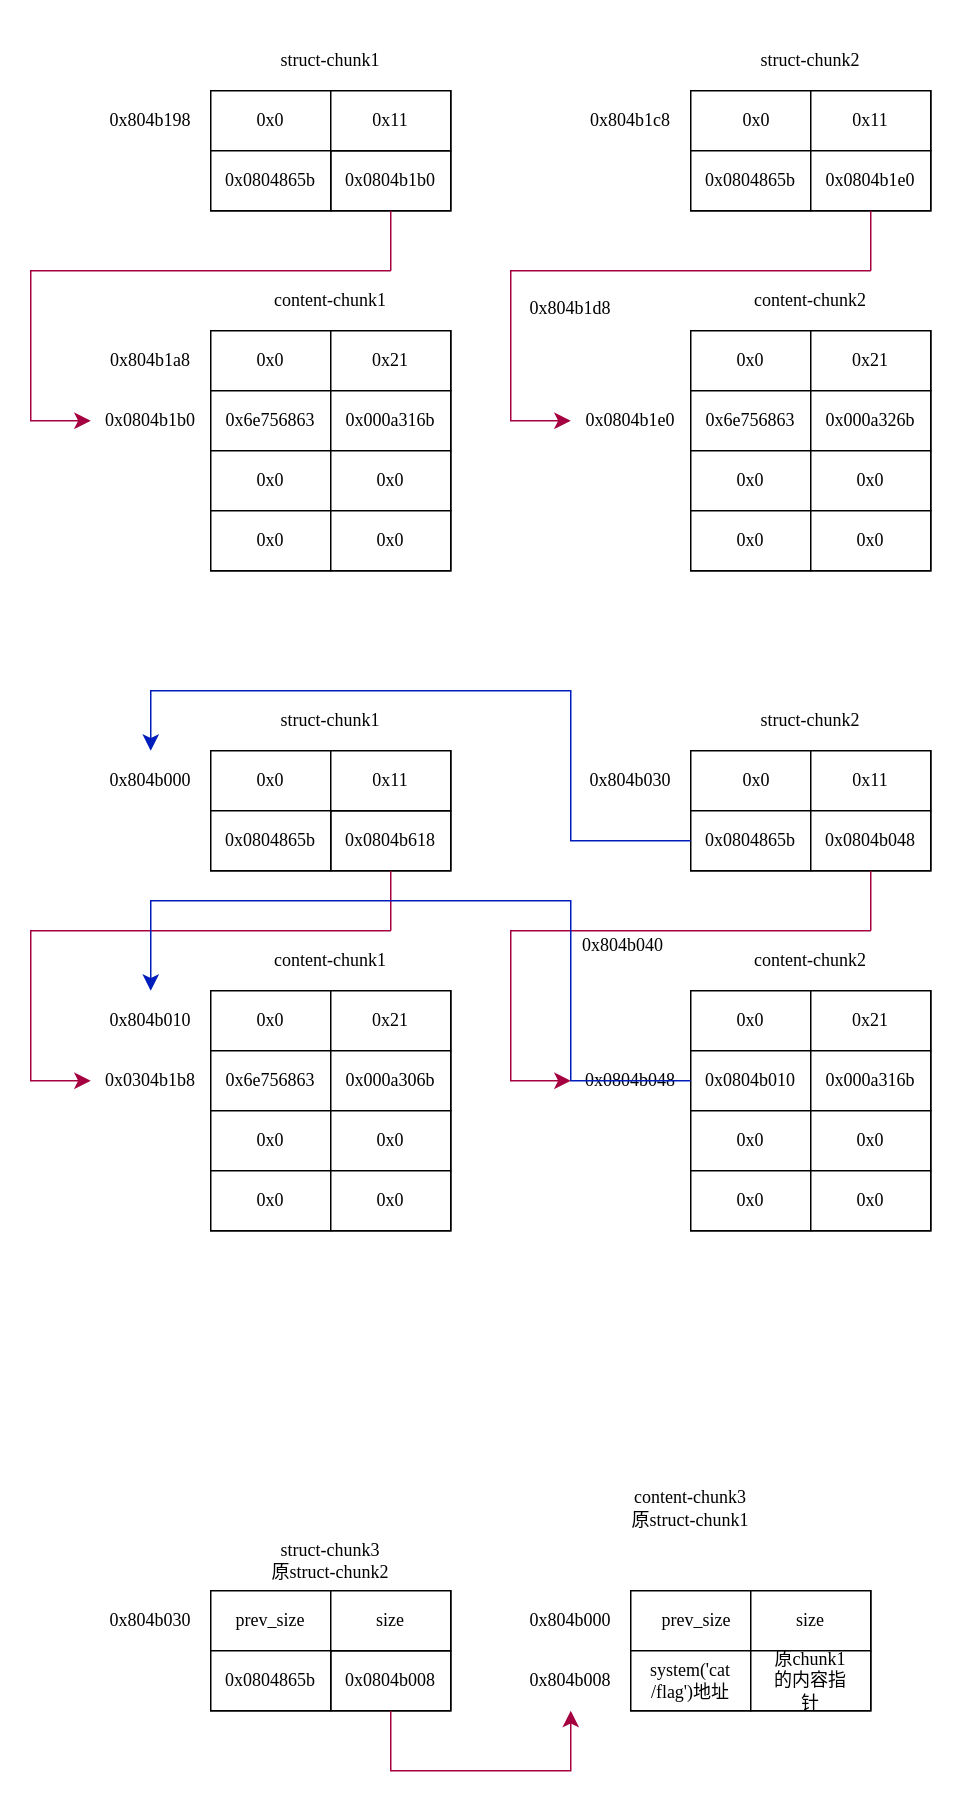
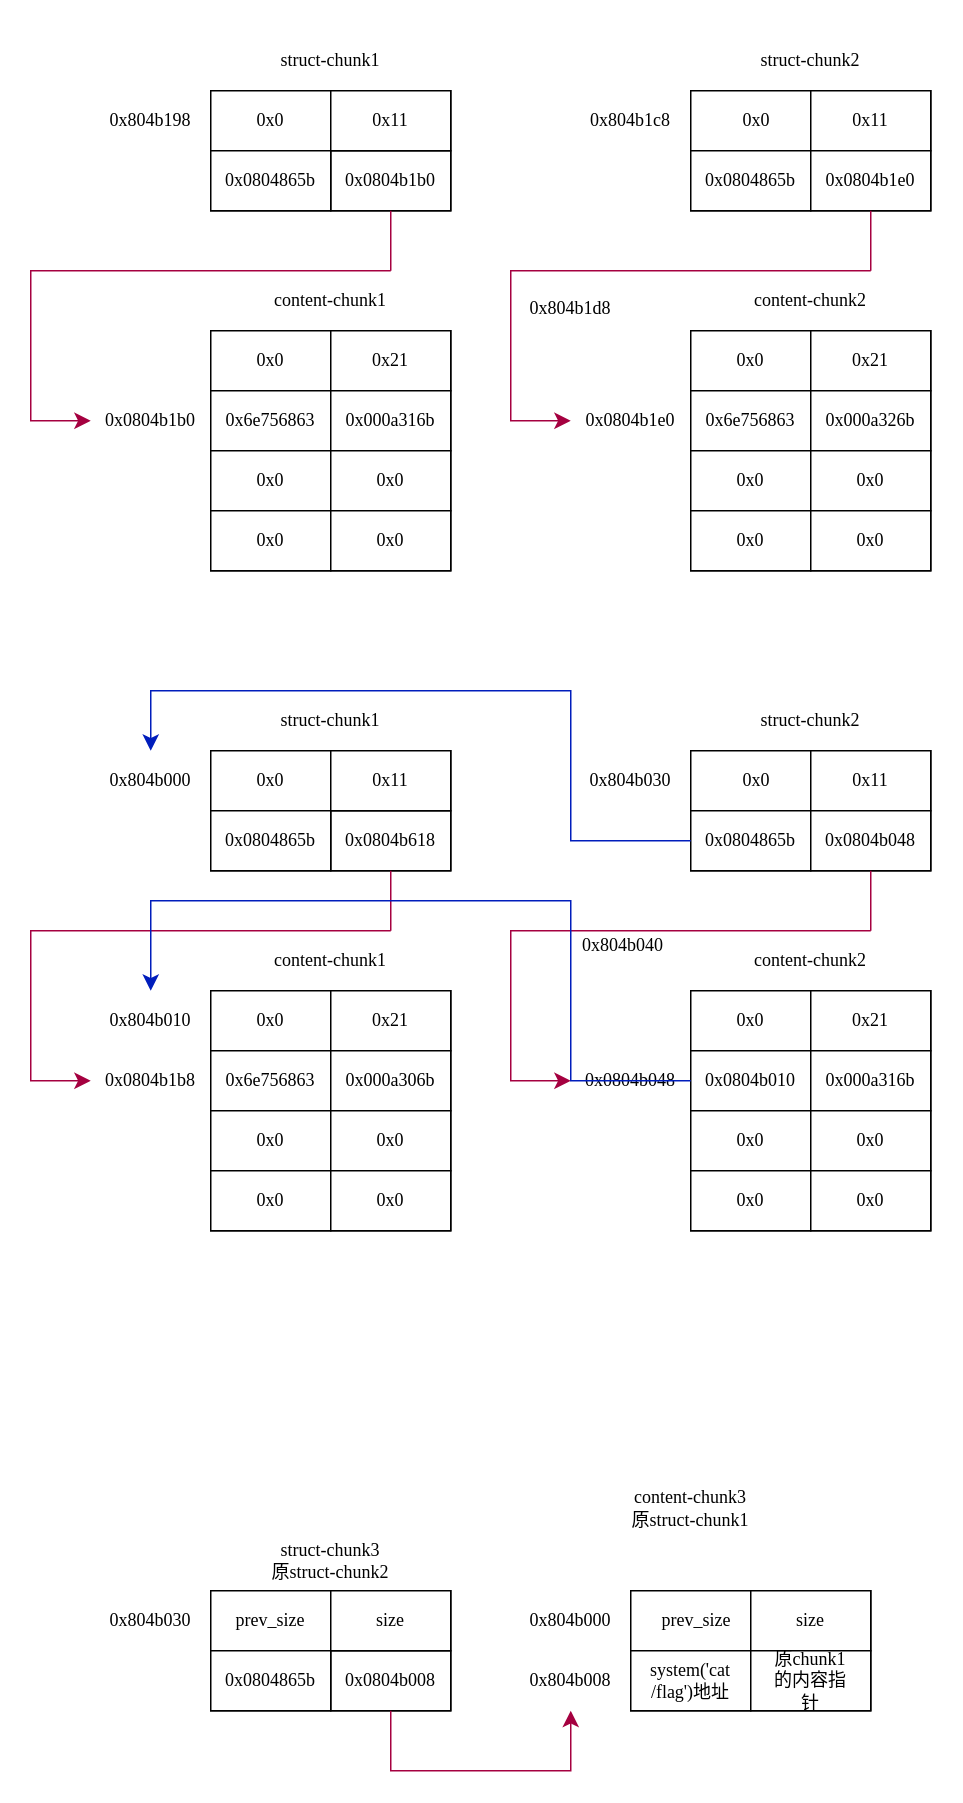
node "0x804b1a8": removed
node "0x0304b1b8": label "0x0304b1b8" -> "0x0804b1b8"
